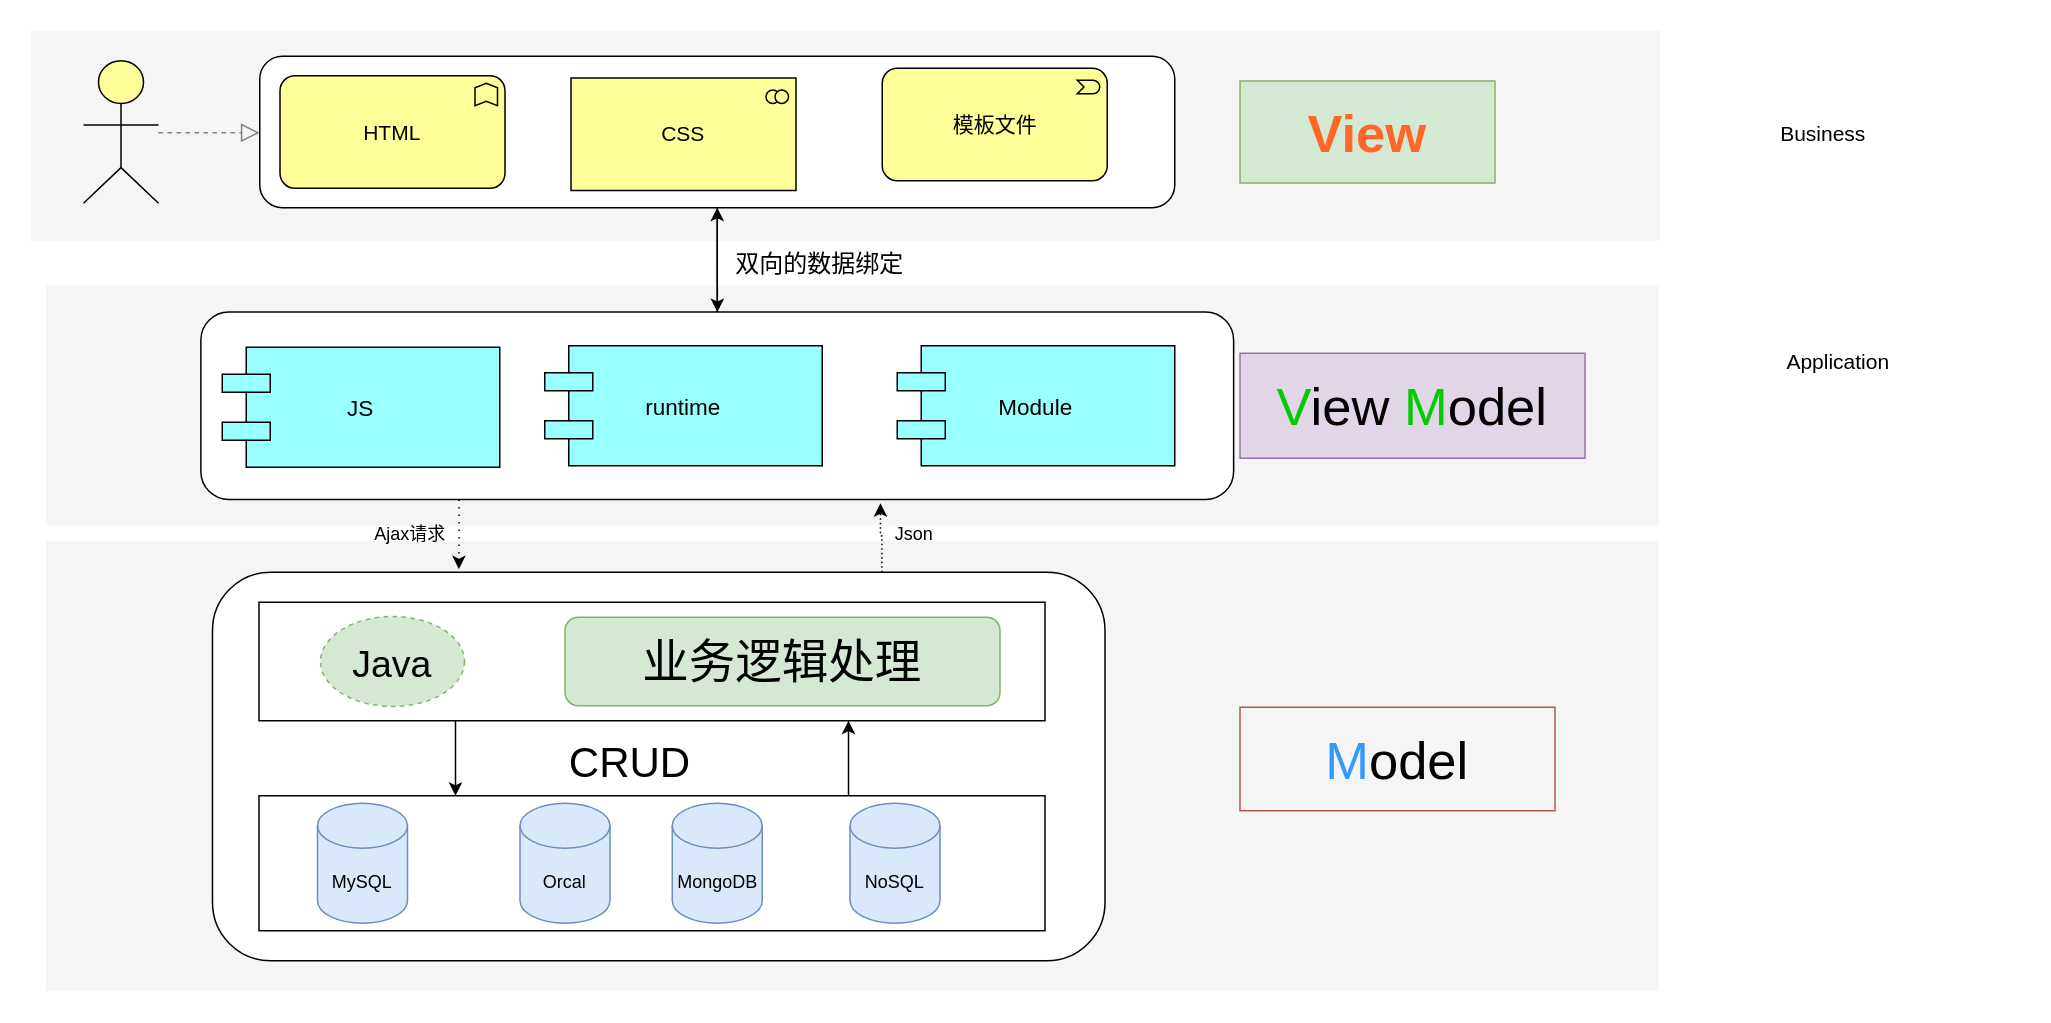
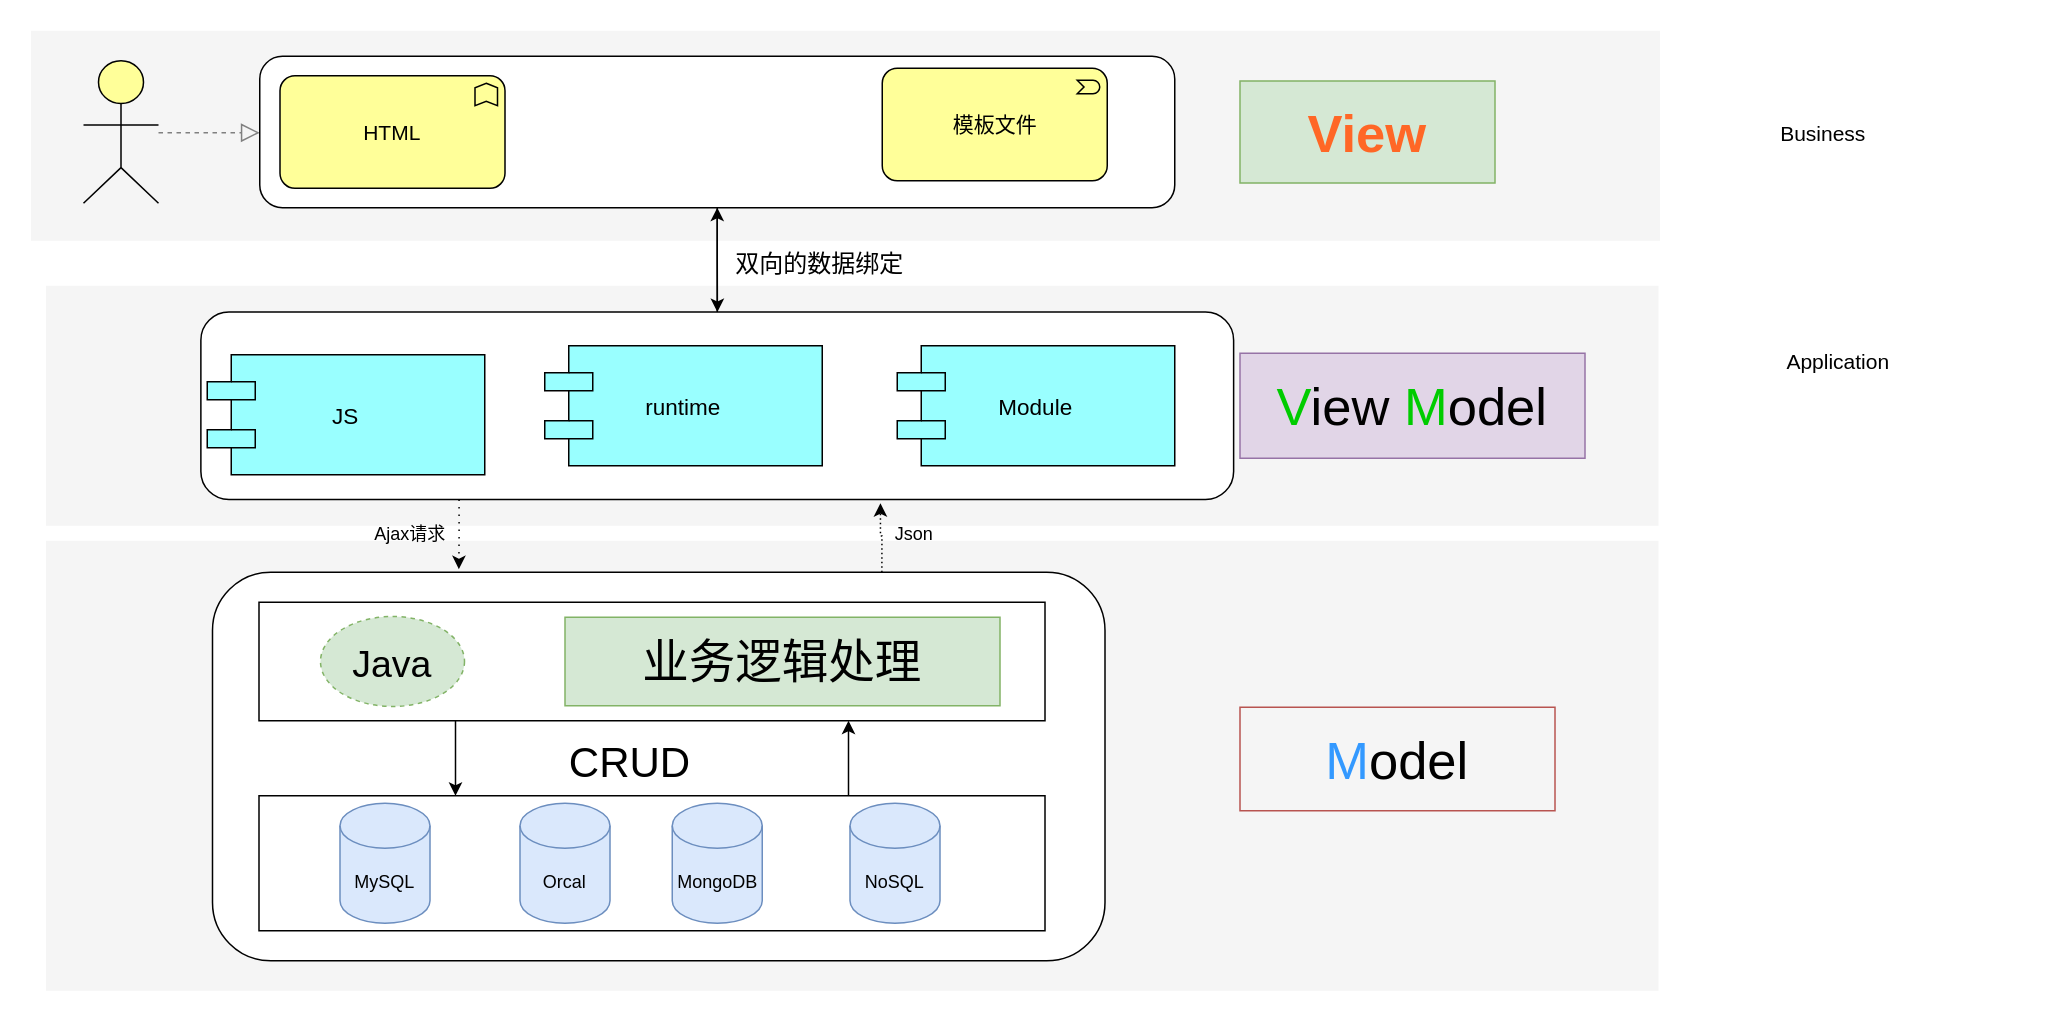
node "CSS": removed
node "JS": moved (361, 407) -> (346, 415)
node "业务逻辑处理": shape rounded rectangle -> rectangle
node "MySQL": moved (362, 863) -> (385, 863)
